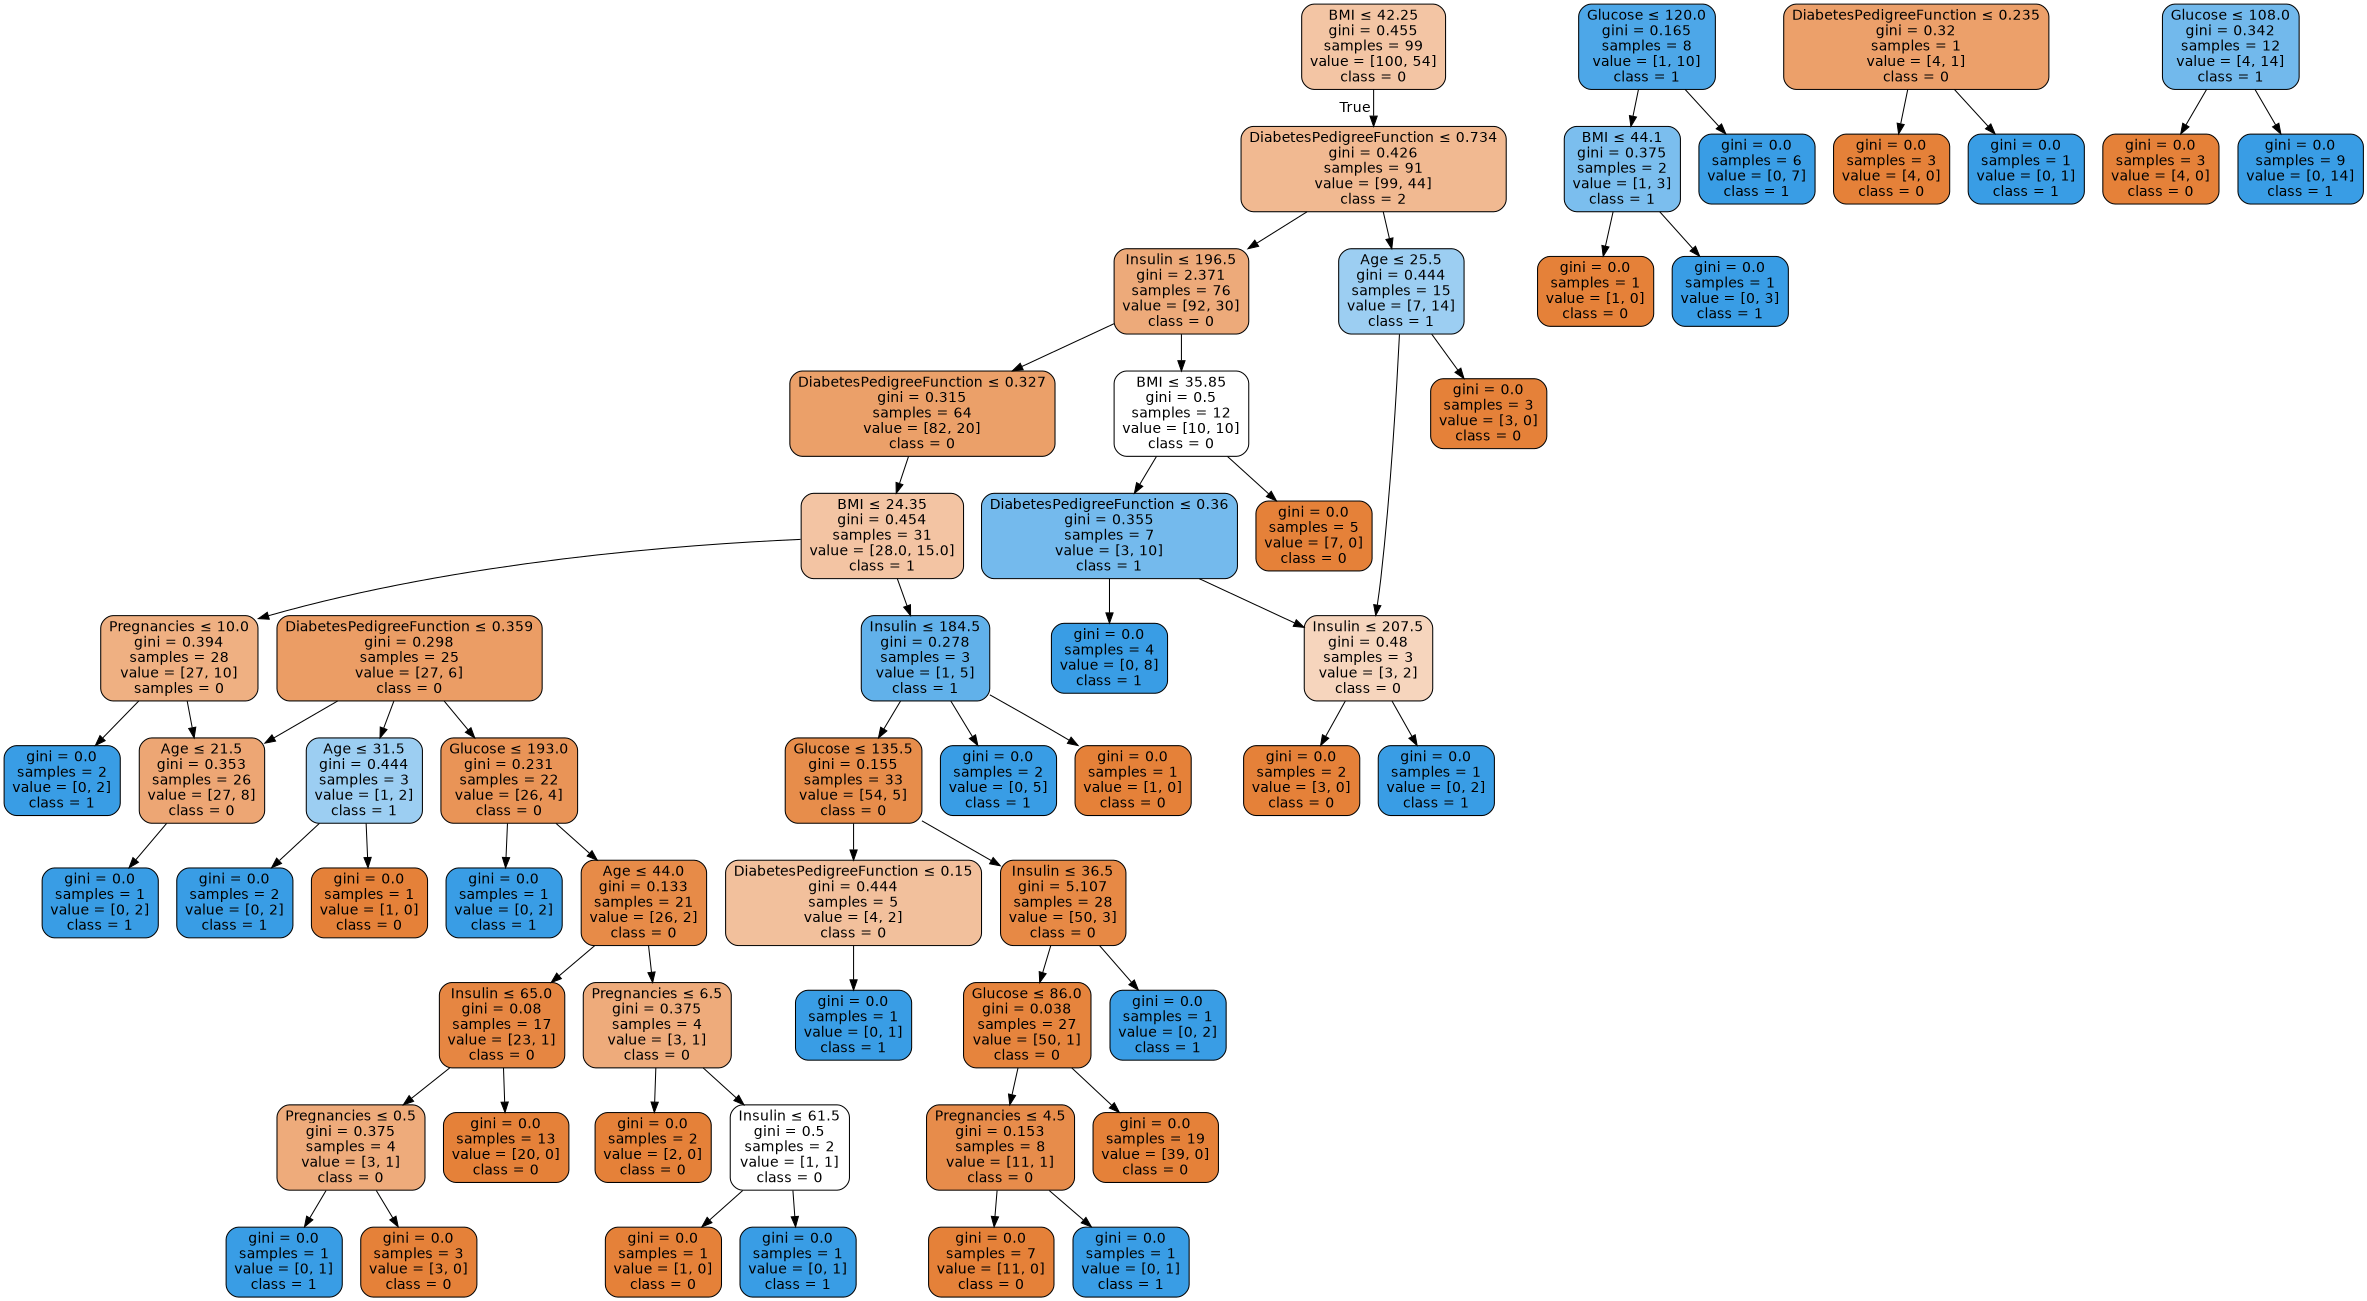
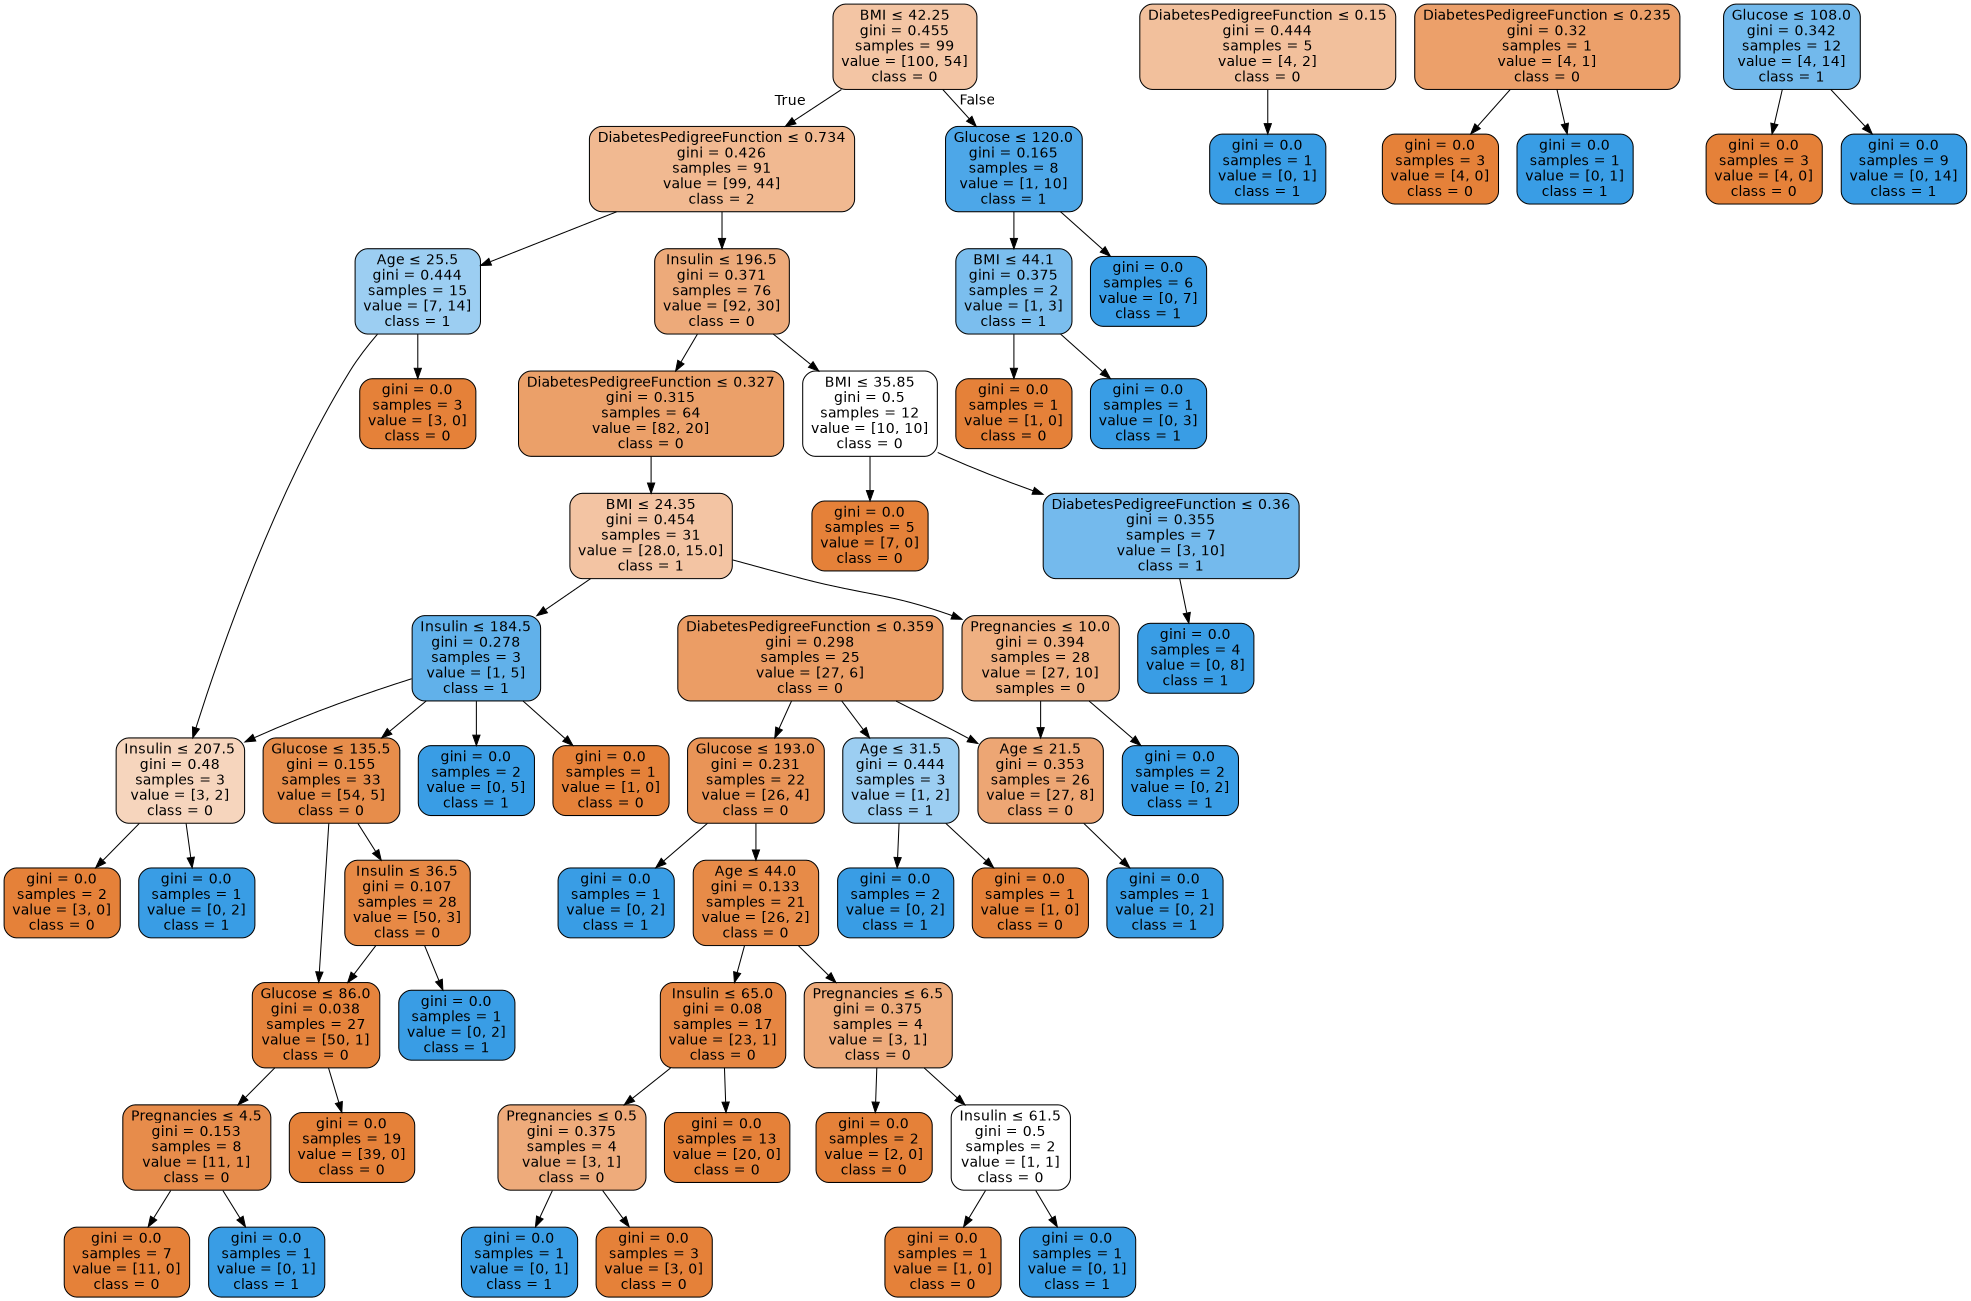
edge "BMI ≤ 42.25" -> "Glucose ≤ 120.0": added
node "Insulin ≤ 196.5": text "gini = 2.371" -> "gini = 0.371"
edge "DiabetesPedigreeFunction ≤ 0.36" -> "Insulin ≤ 207.5": now "Insulin ≤ 184.5" -> "Insulin ≤ 207.5"
edge "Glucose ≤ 135.5" -> "DiabetesPedigreeFunction ≤ 0.15": now "Glucose ≤ 135.5" -> "Glucose ≤ 86.0"
node "Insulin ≤ 36.5": text "gini = 5.107" -> "gini = 0.107"
